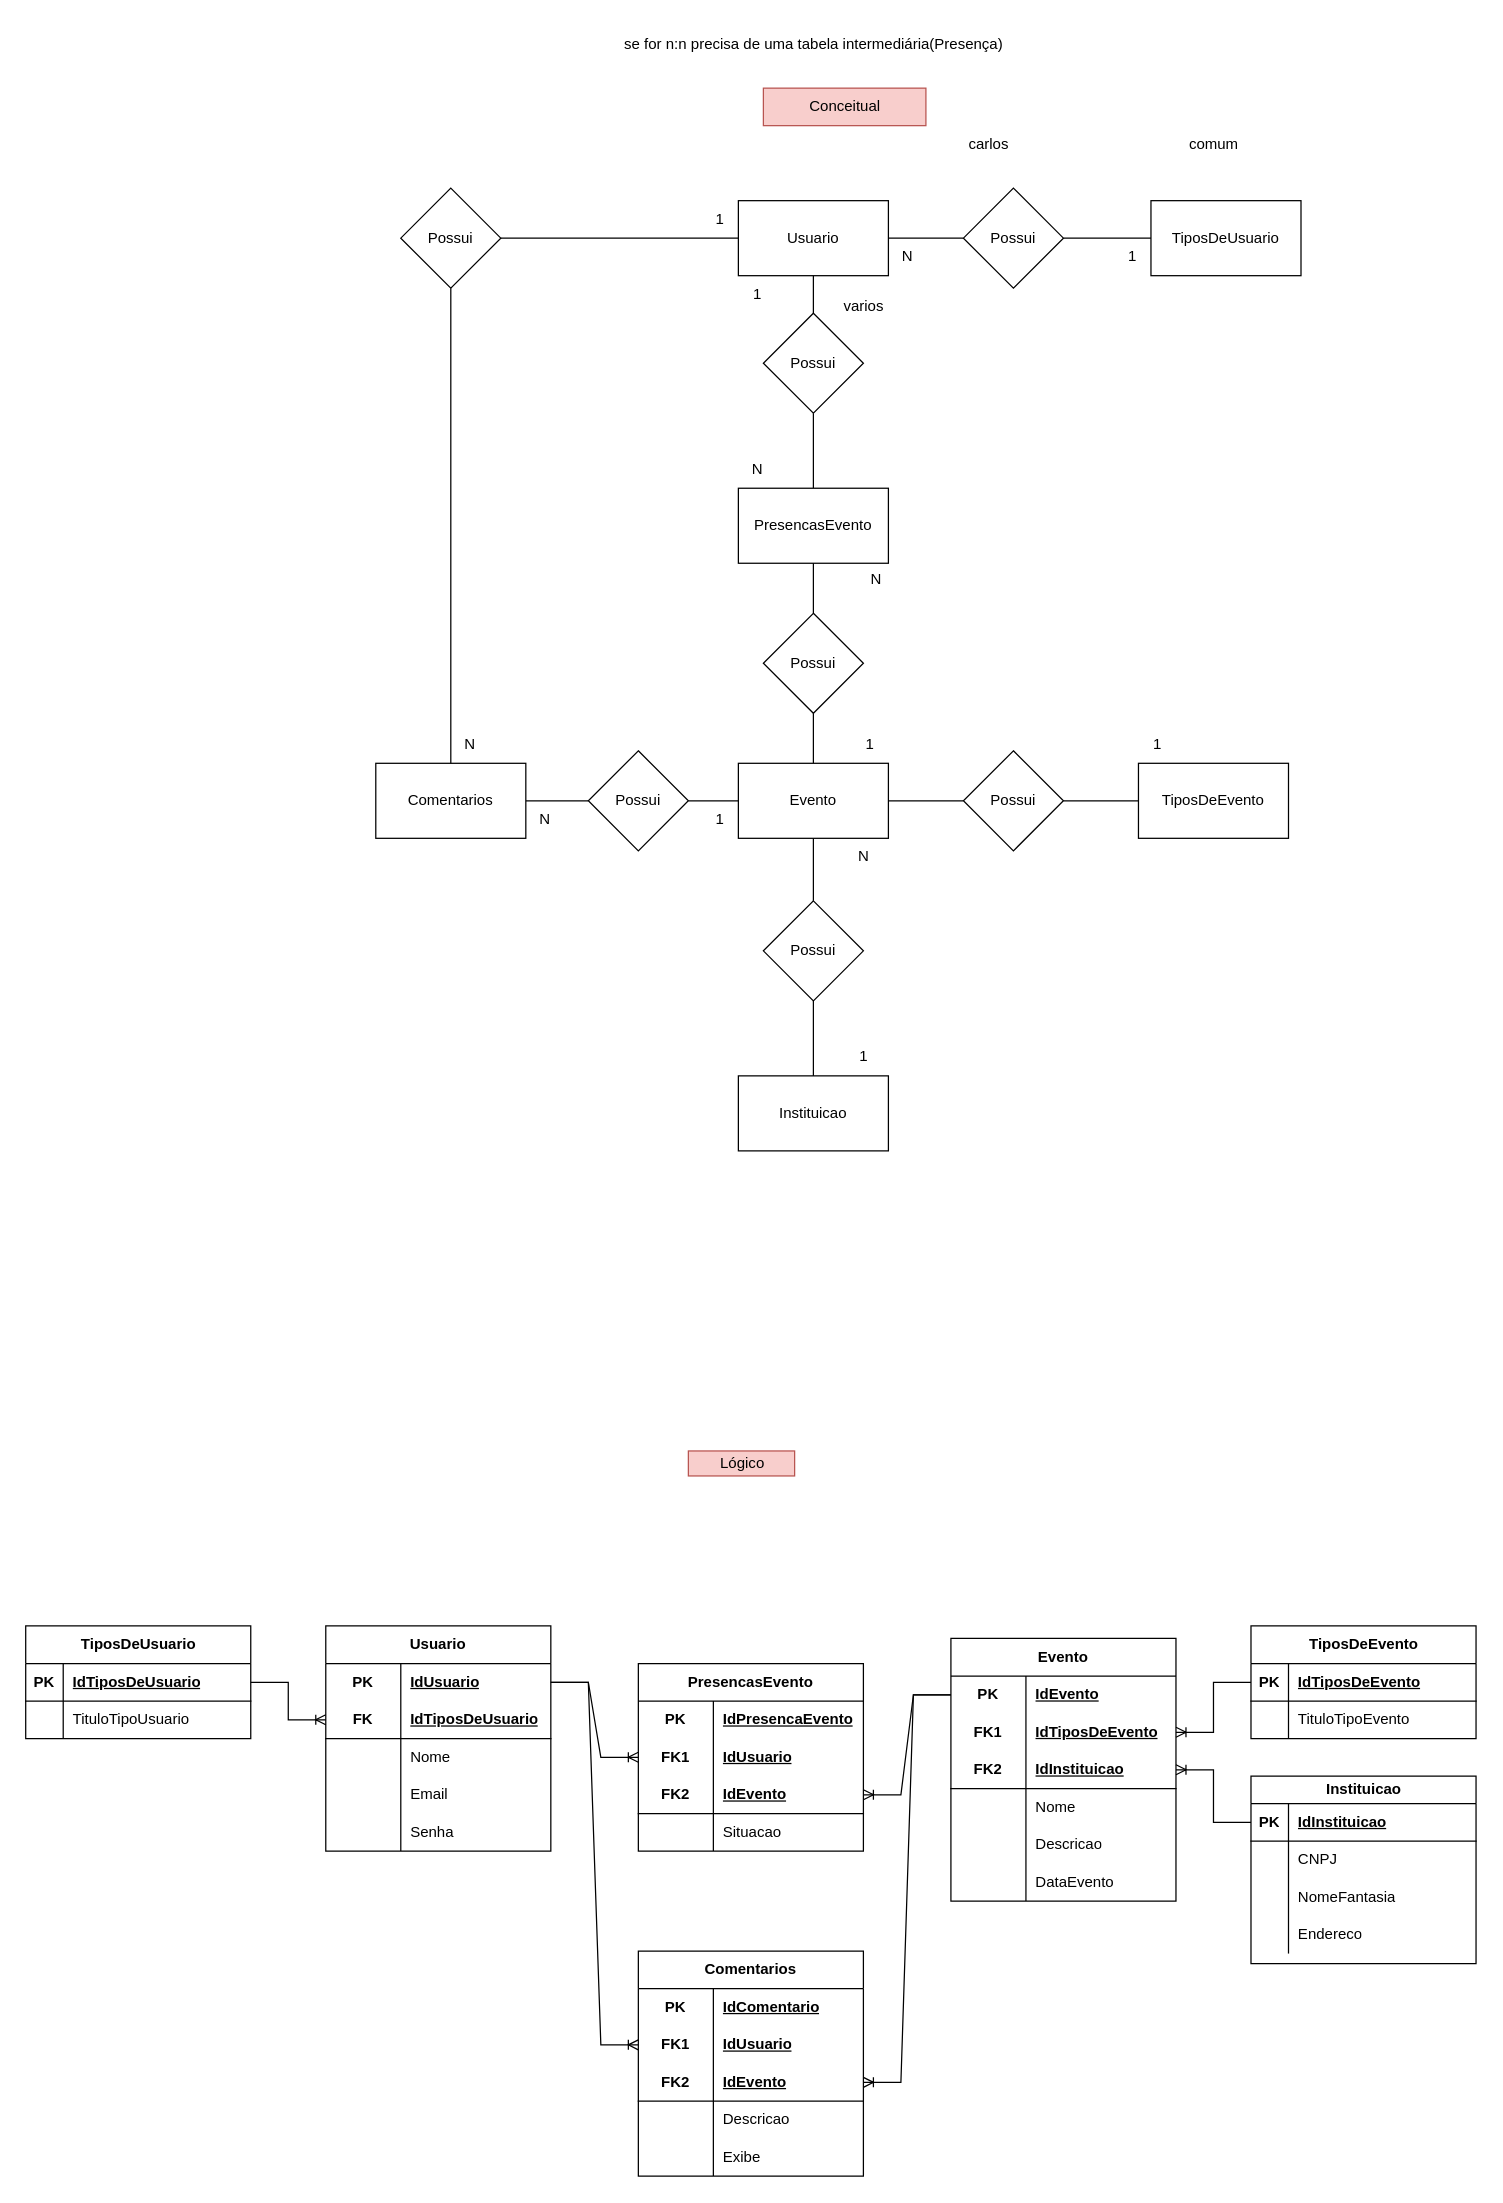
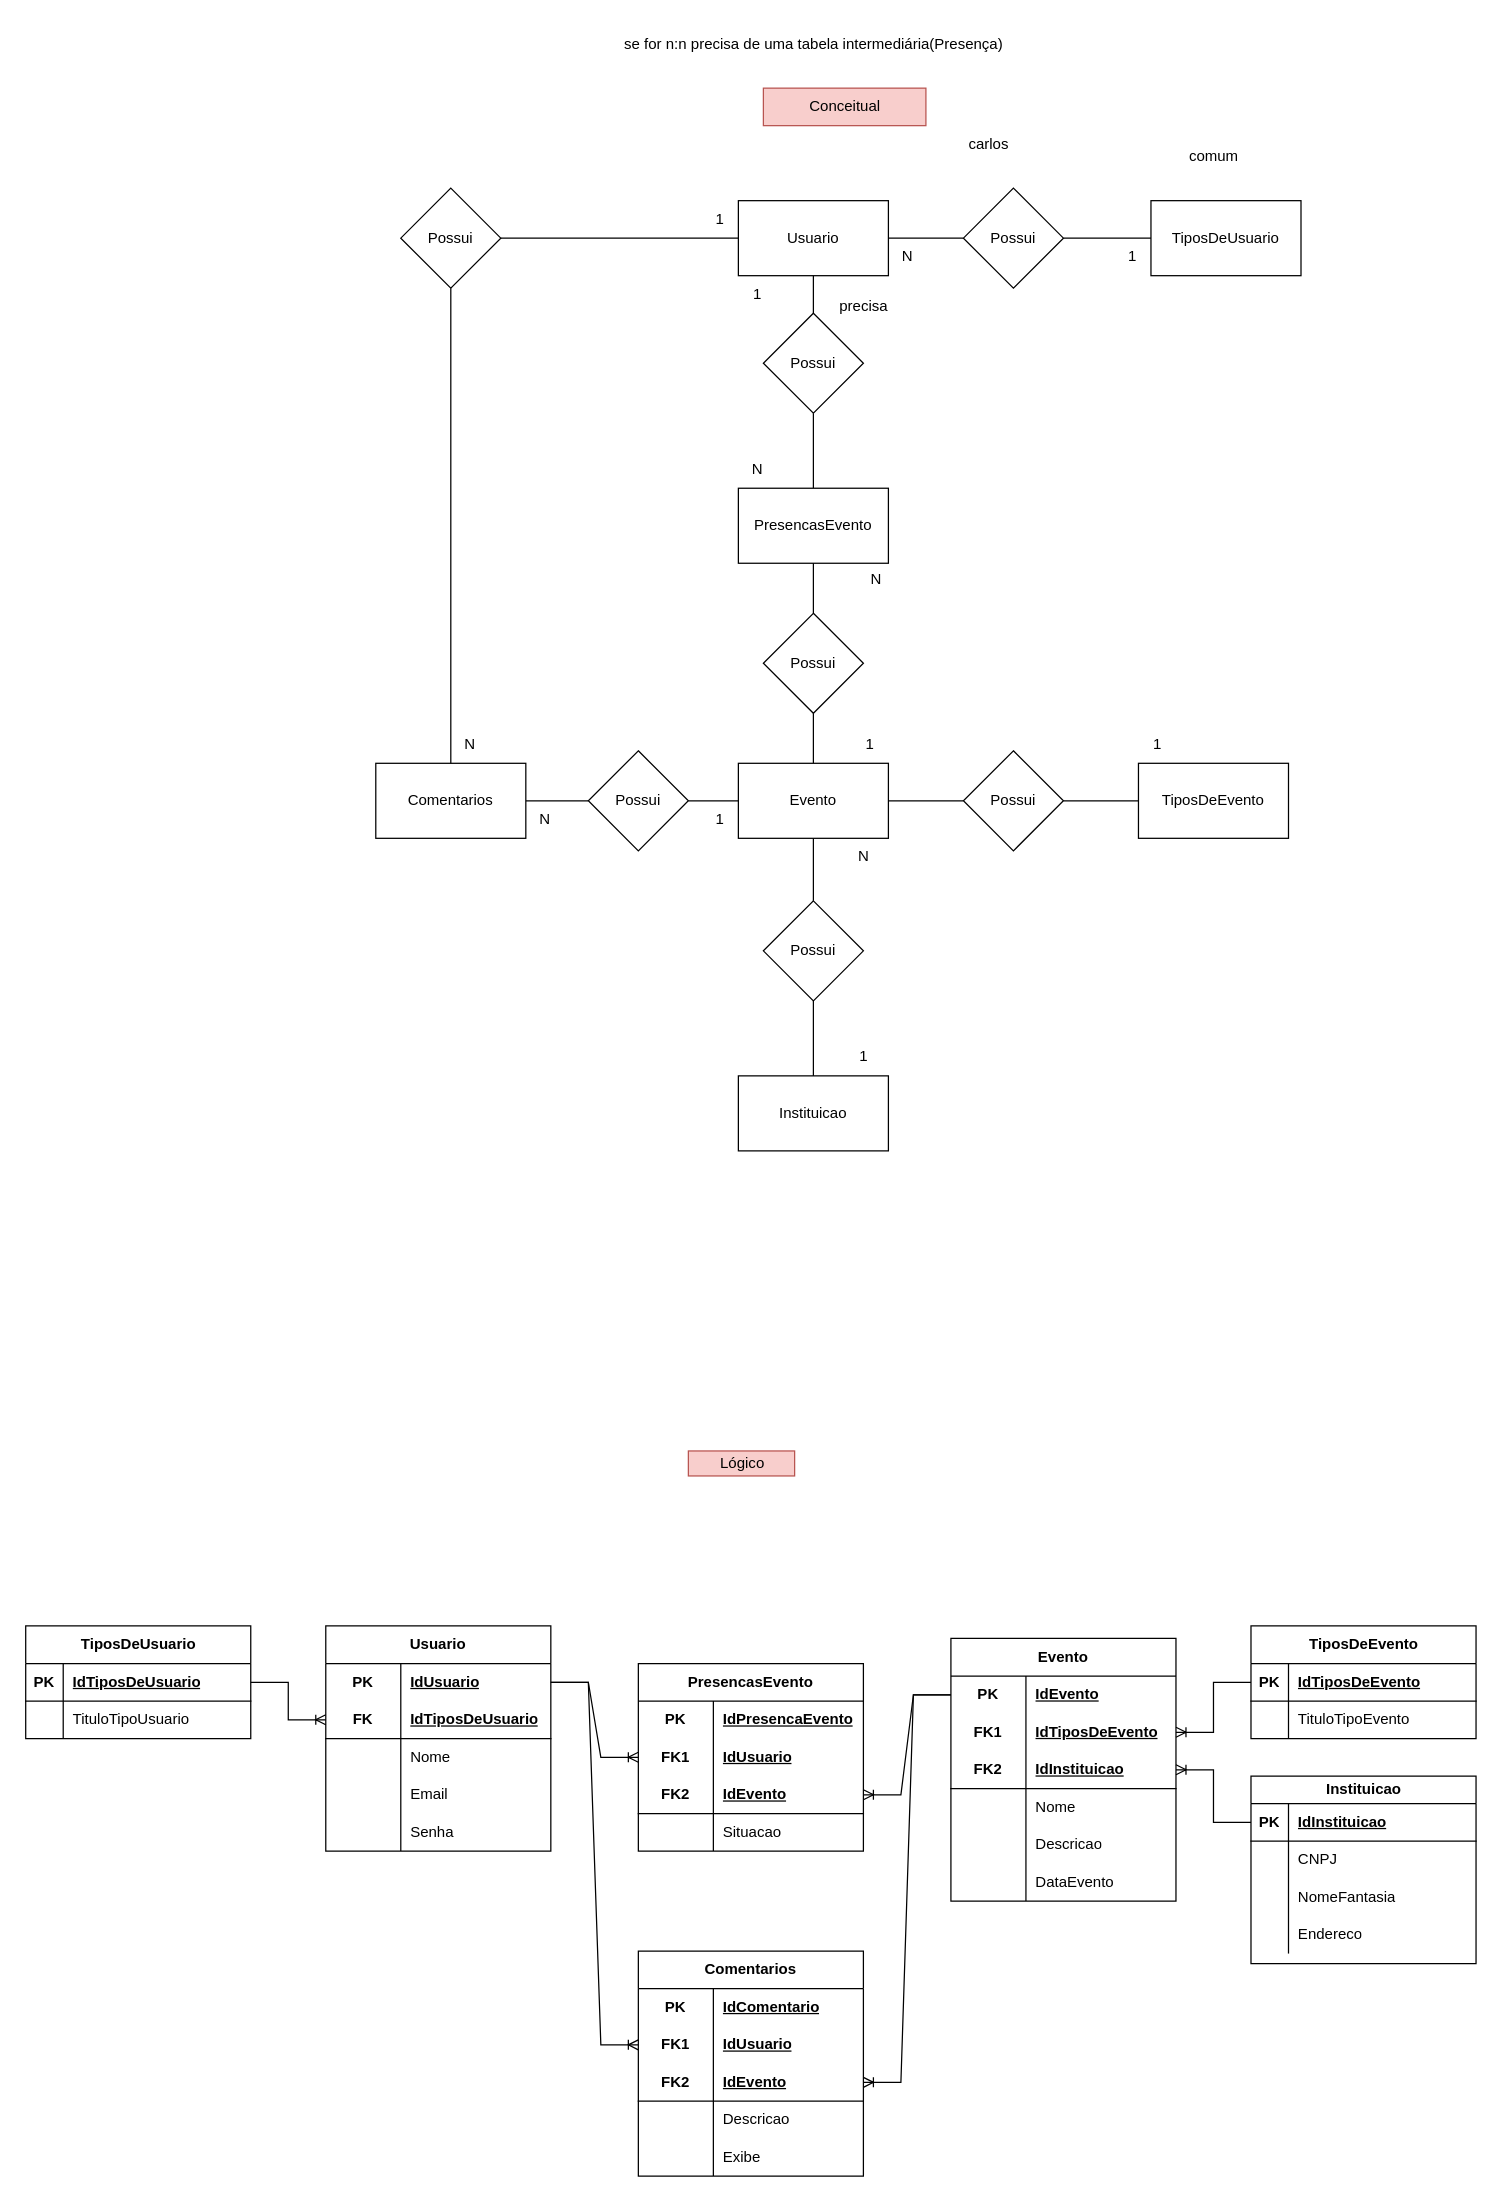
node "comum": moved (1213, 144) -> (1213, 157)
node "varios": label "varios" -> "precisa"
